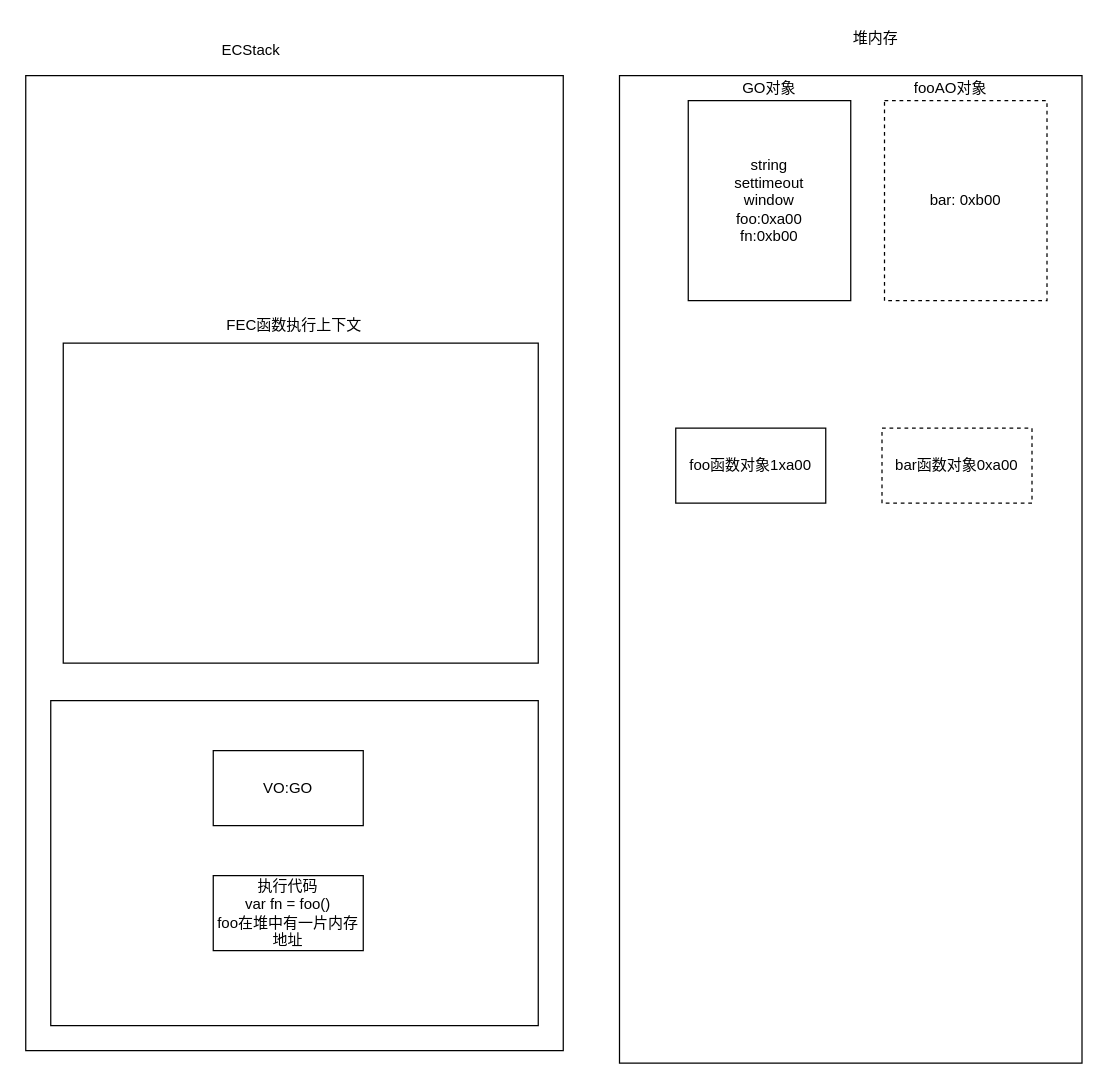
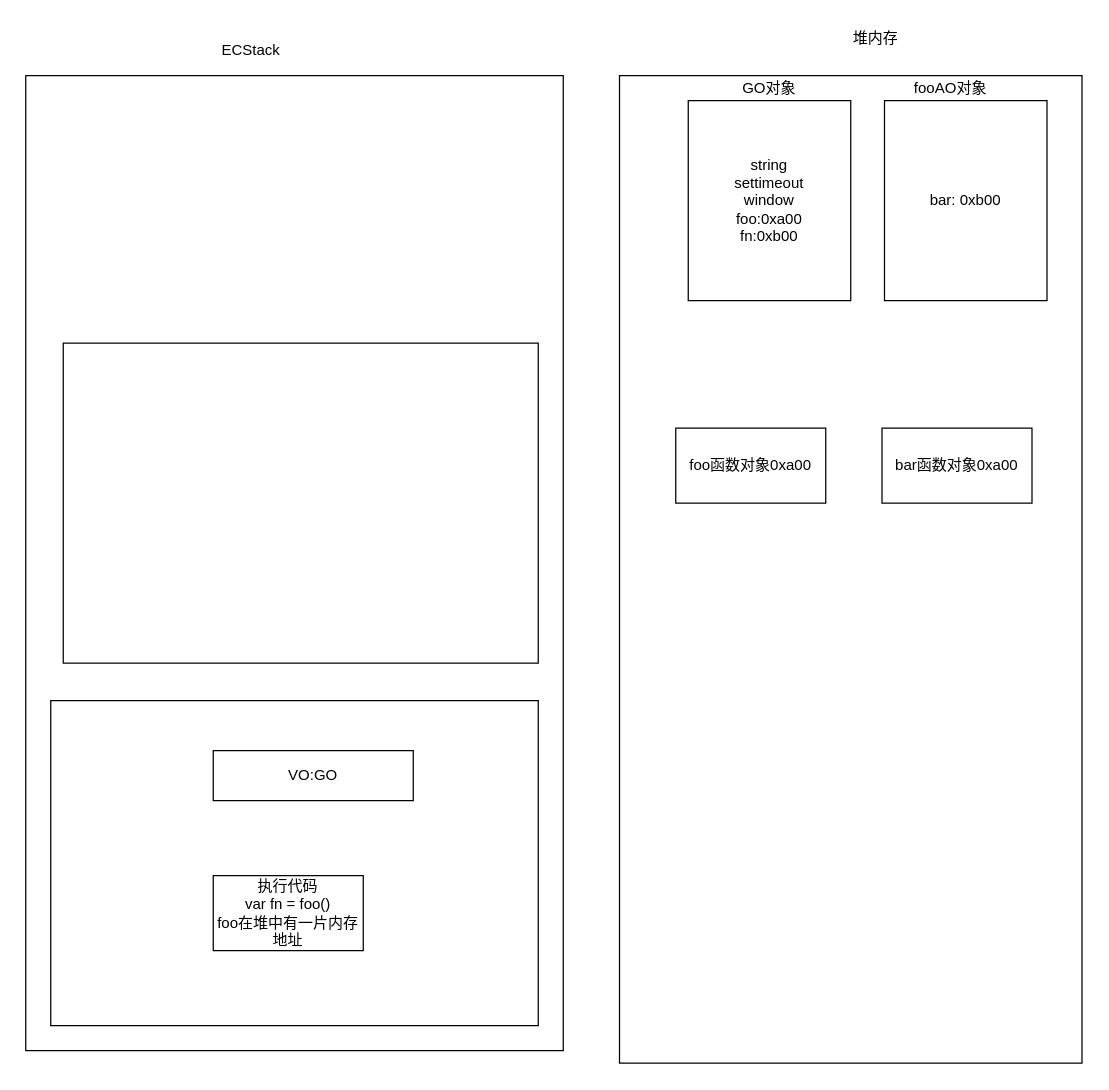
node "bar: 0xb00": style dashed -> solid
node "FEC函数执行上下文": removed
node "foo函数对象1xa00": label "foo函数对象1xa00" -> "foo函数对象0xa00"
node "bar函数对象0xa00": style dashed -> solid
node "VO:GO": size 150x75 -> 200x50
